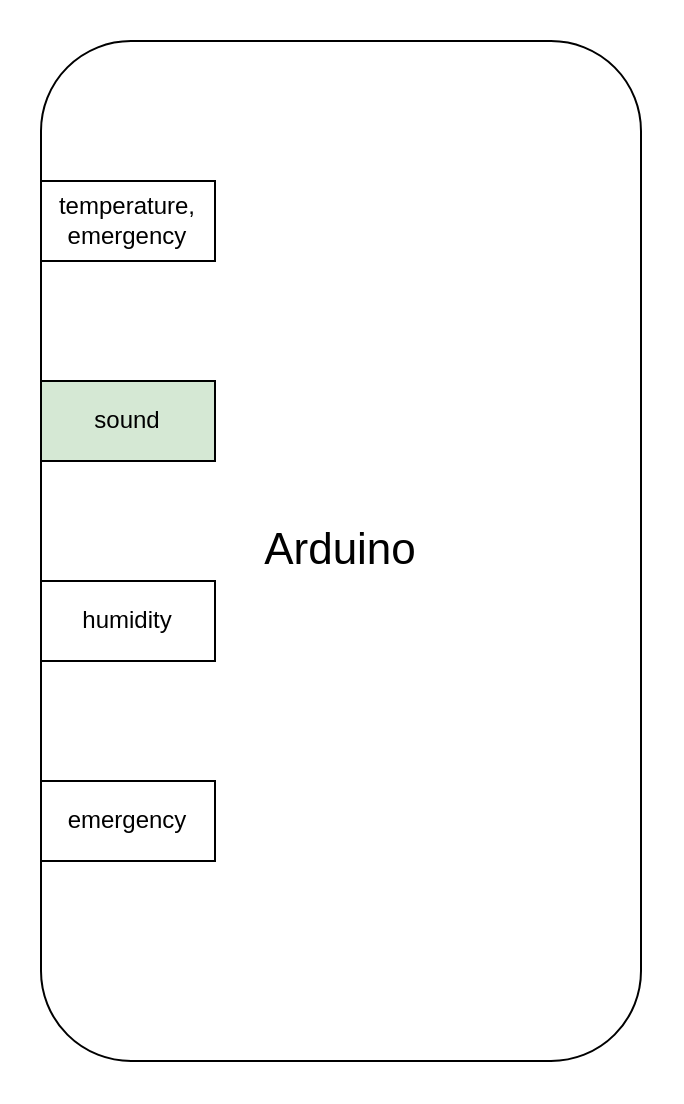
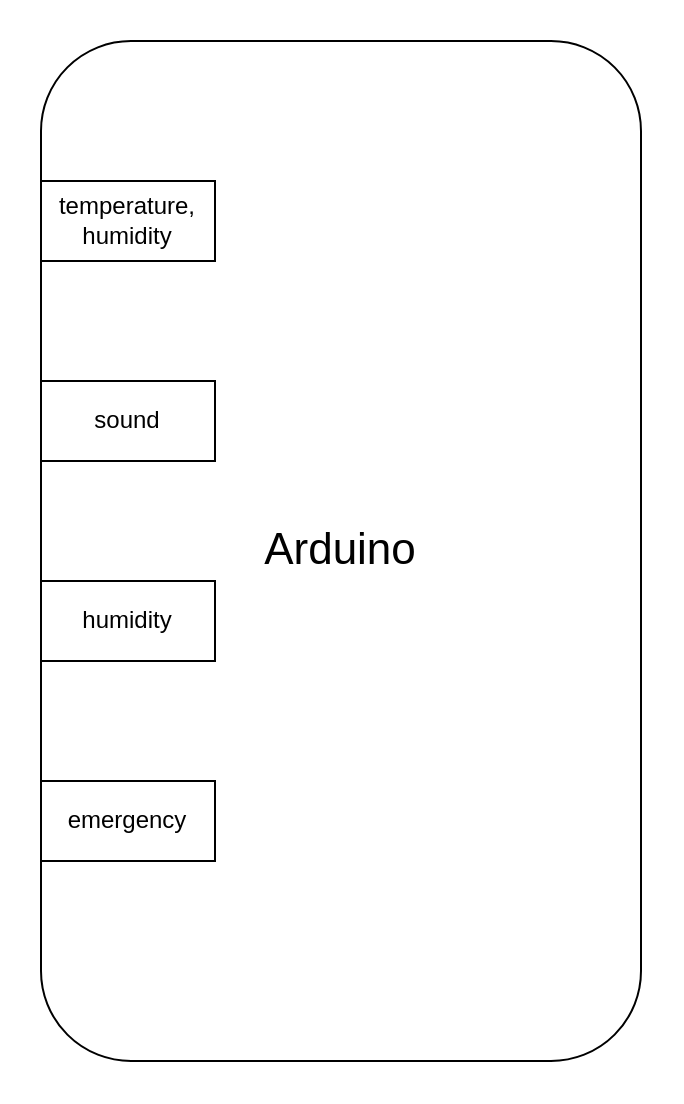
node "temperature, emergency": label "temperature, emergency" -> "temperature, humidity"
node "sound": fillcolor #d5e8d4 -> #ffffff
